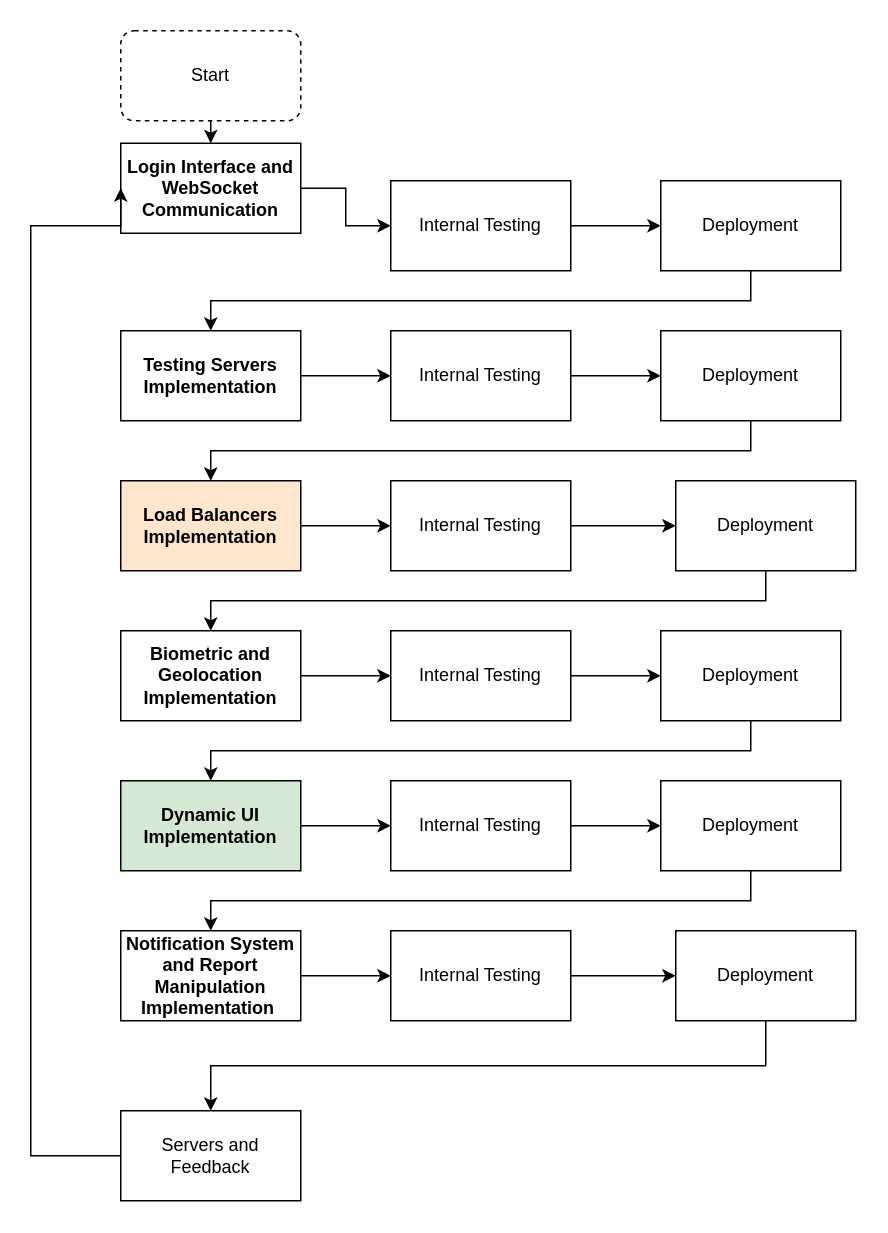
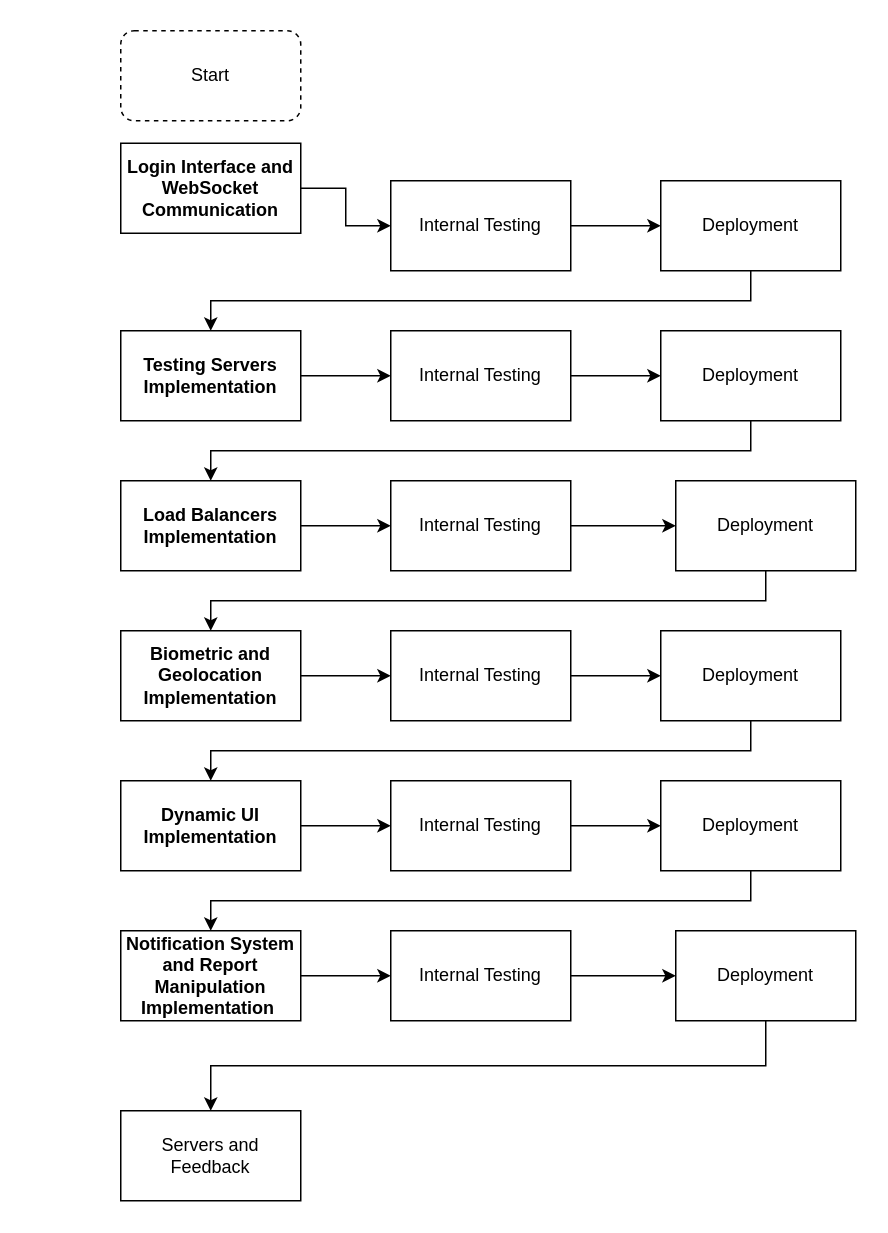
edge "Start" -> "Login Interface and WebSocket Communication": removed
node "Load Balancers Implementation": fillcolor #ffe6cc -> #ffffff
edge "Servers and Feedback" -> "Login Interface and WebSocket Communication": removed
node "Dynamic UI Implementation": fillcolor #d5e8d4 -> #ffffff
